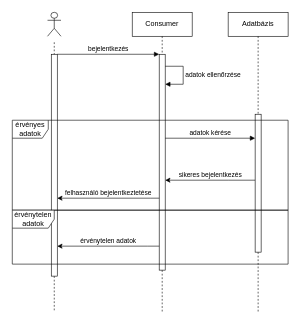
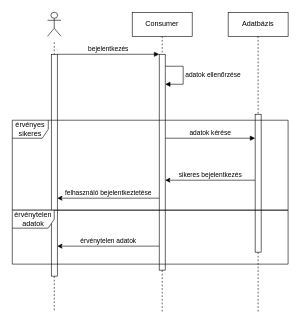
node "érvényes adatok": label "érvényes adatok" -> "érvényes sikeres"
